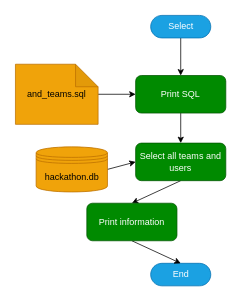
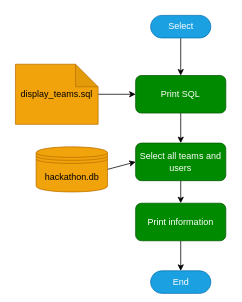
node "and_teams.sql": label "and_teams.sql" -> "display_teams.sql"
node "Print information": moved (132, 222) -> (180, 222)
node "End": moved (180, 274) -> (180, 282)
